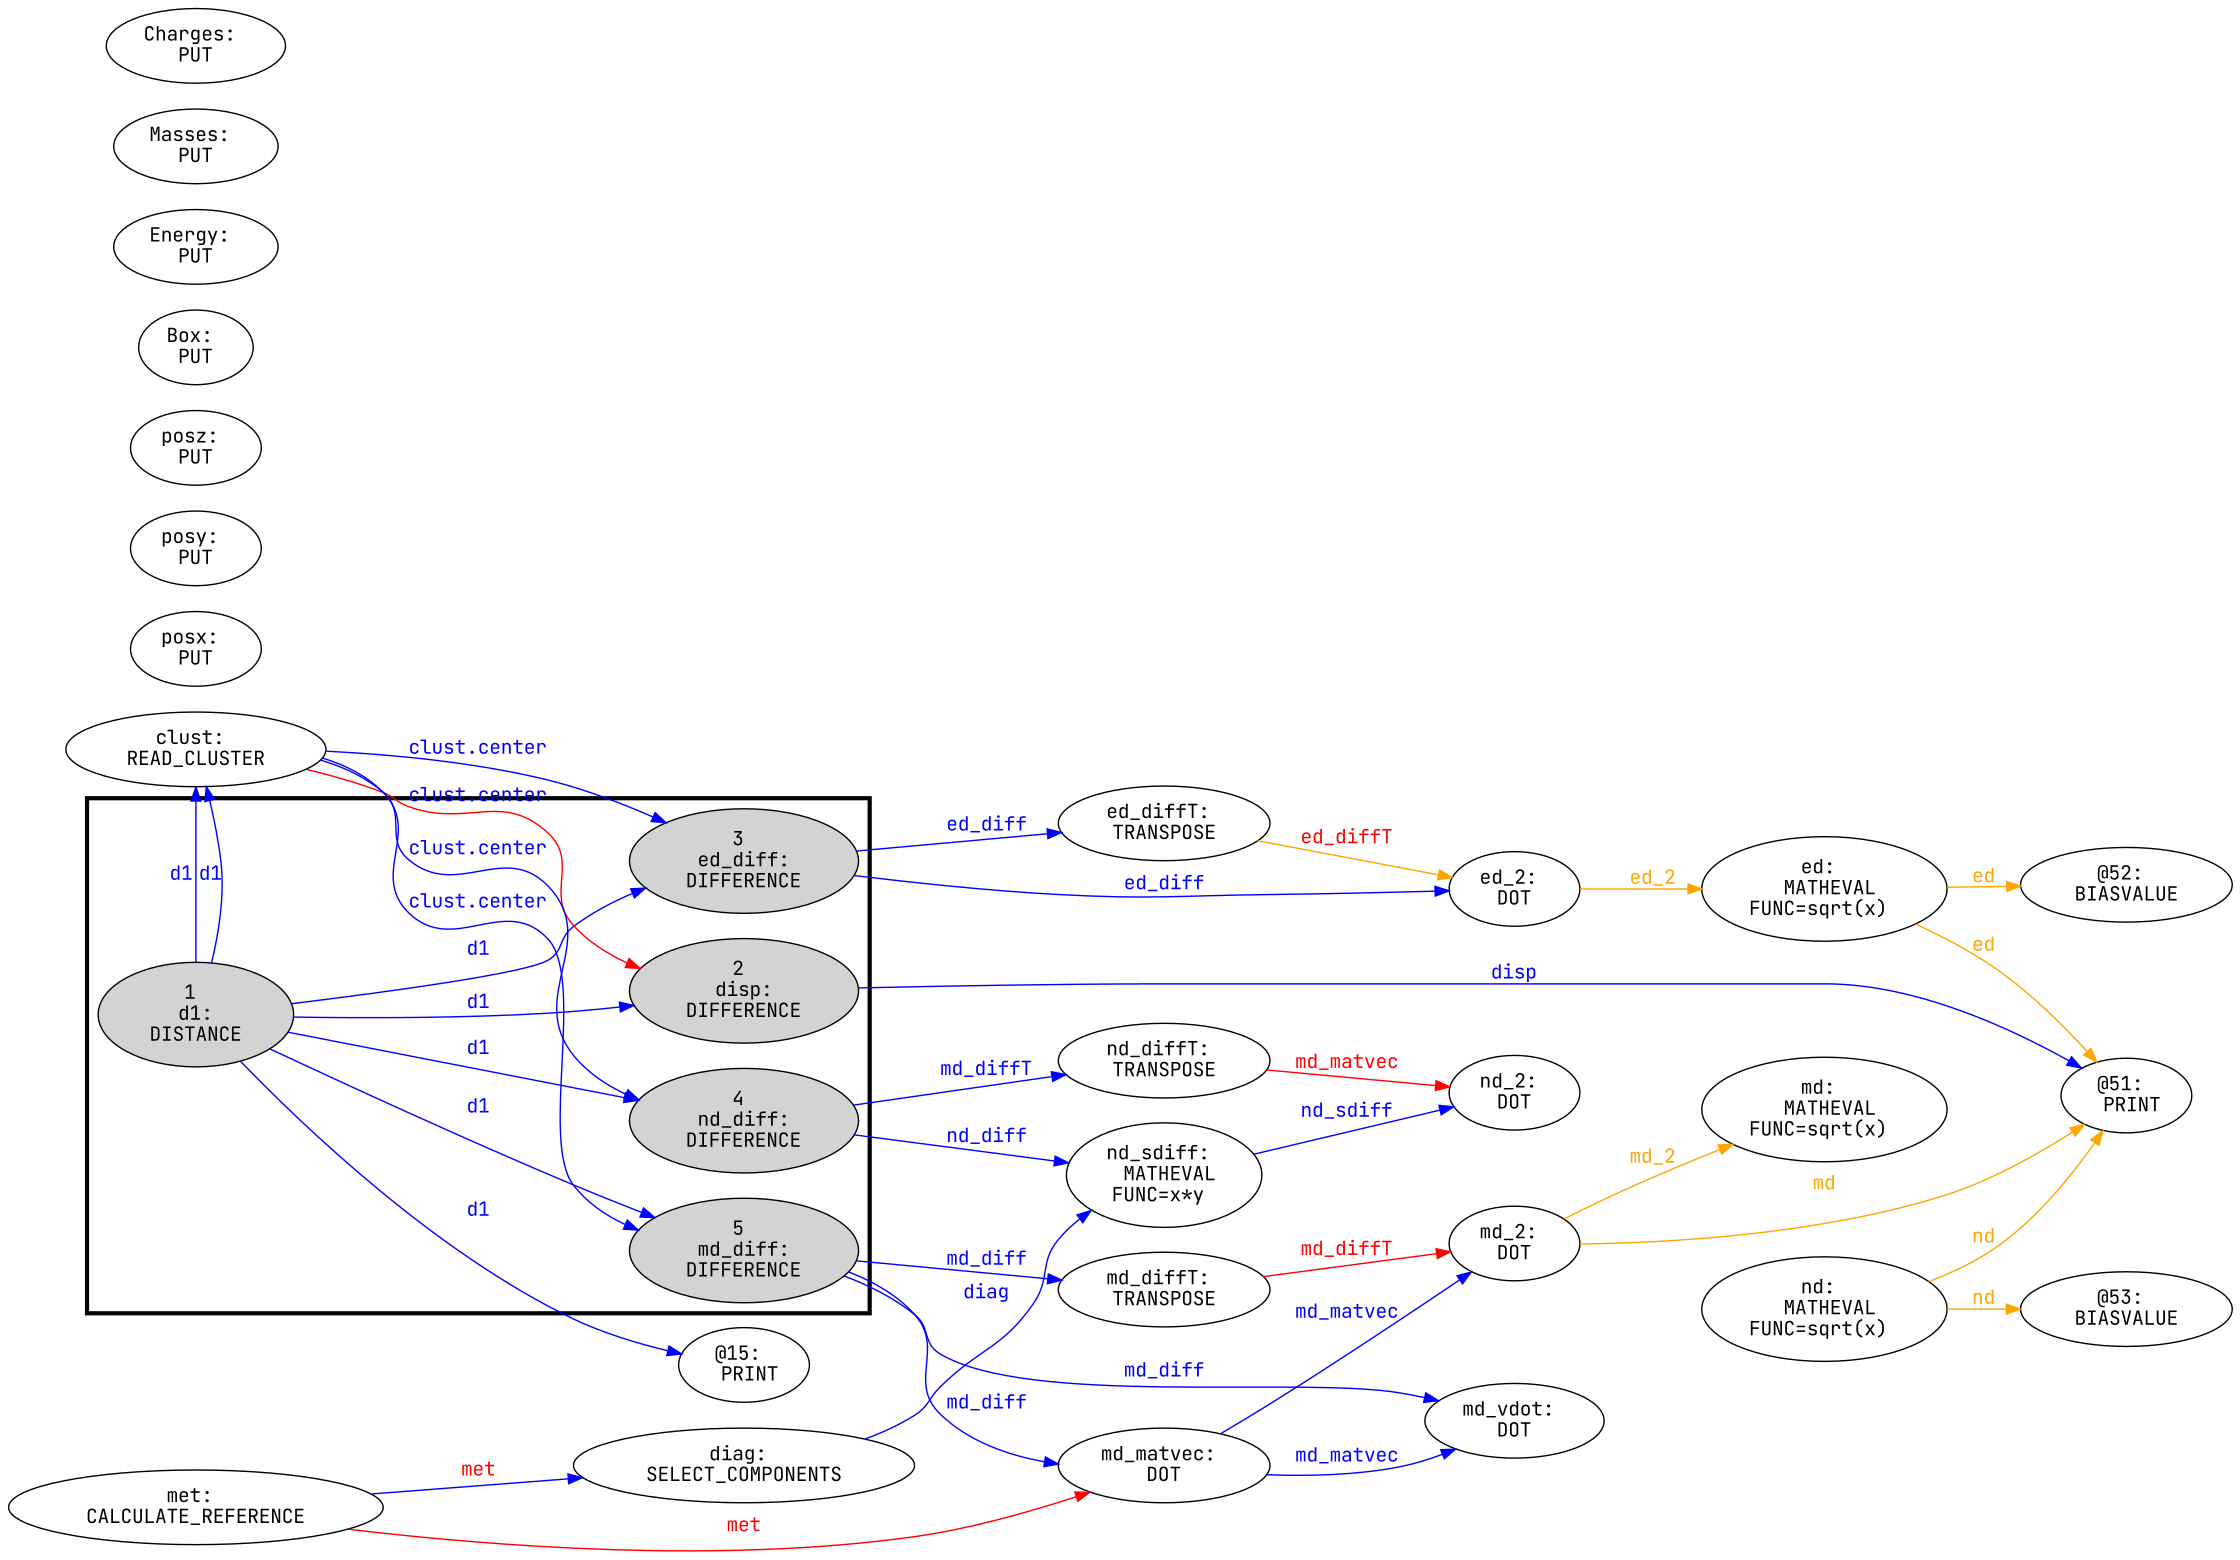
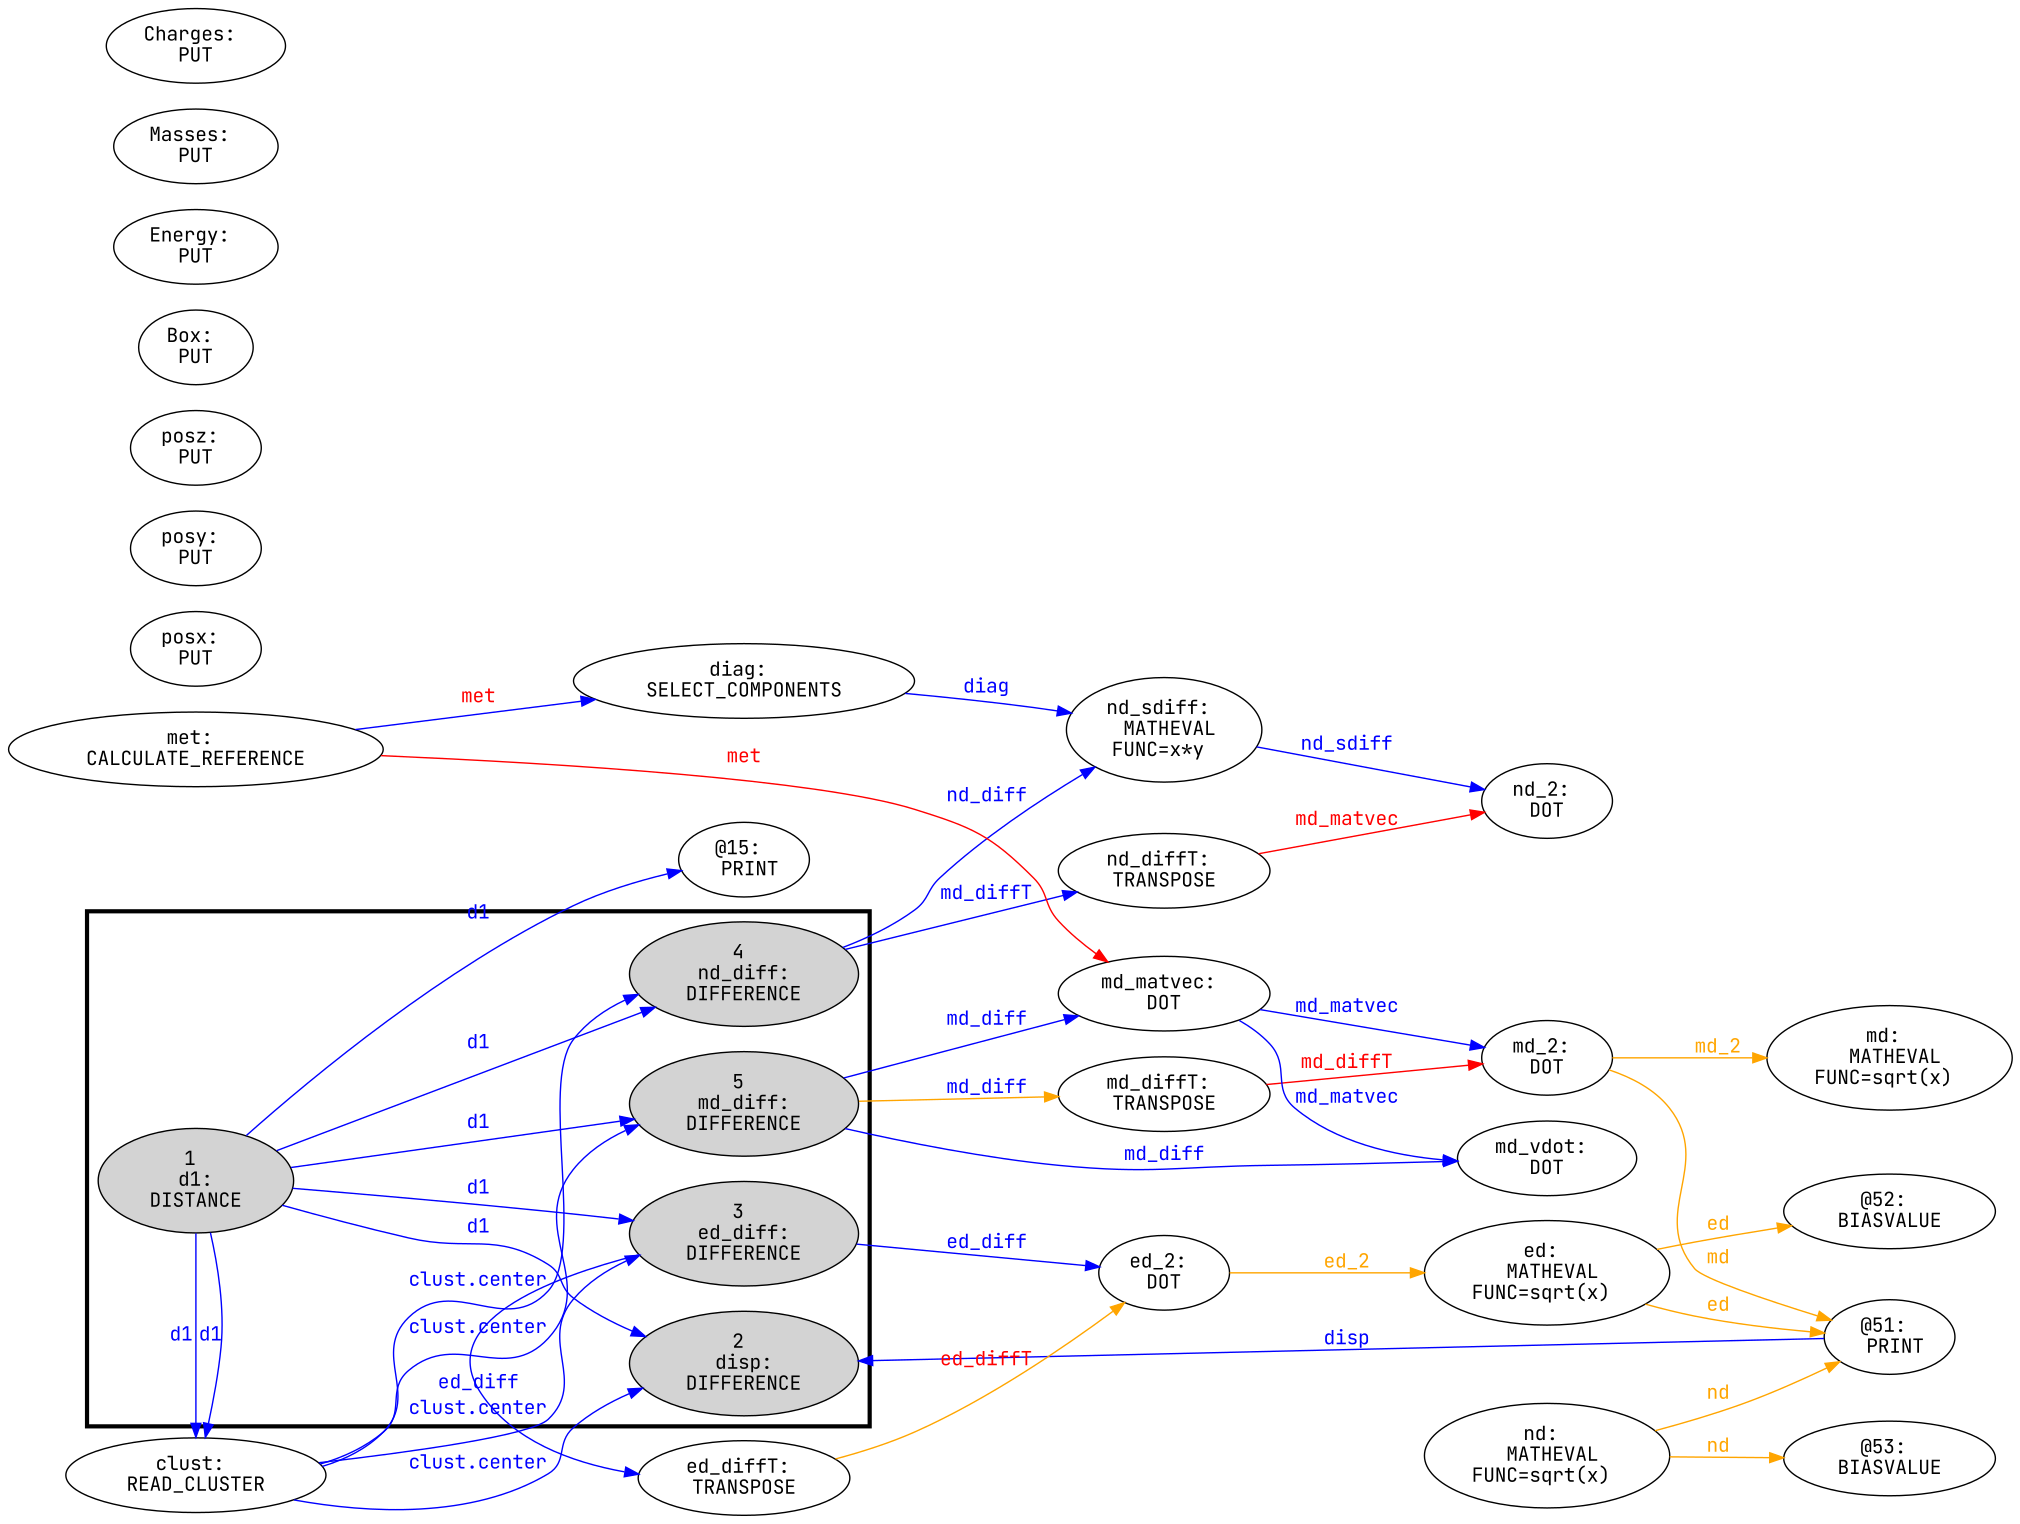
edge "clust: READ_CLUSTER" -> "2 disp: DIFFERENCE": color red -> blue
edge "2 disp: DIFFERENCE" -> "@51: PRINT": reversed
edge "5 md_diff: DIFFERENCE" -> "md_diffT: TRANSPOSE": color blue -> orange
